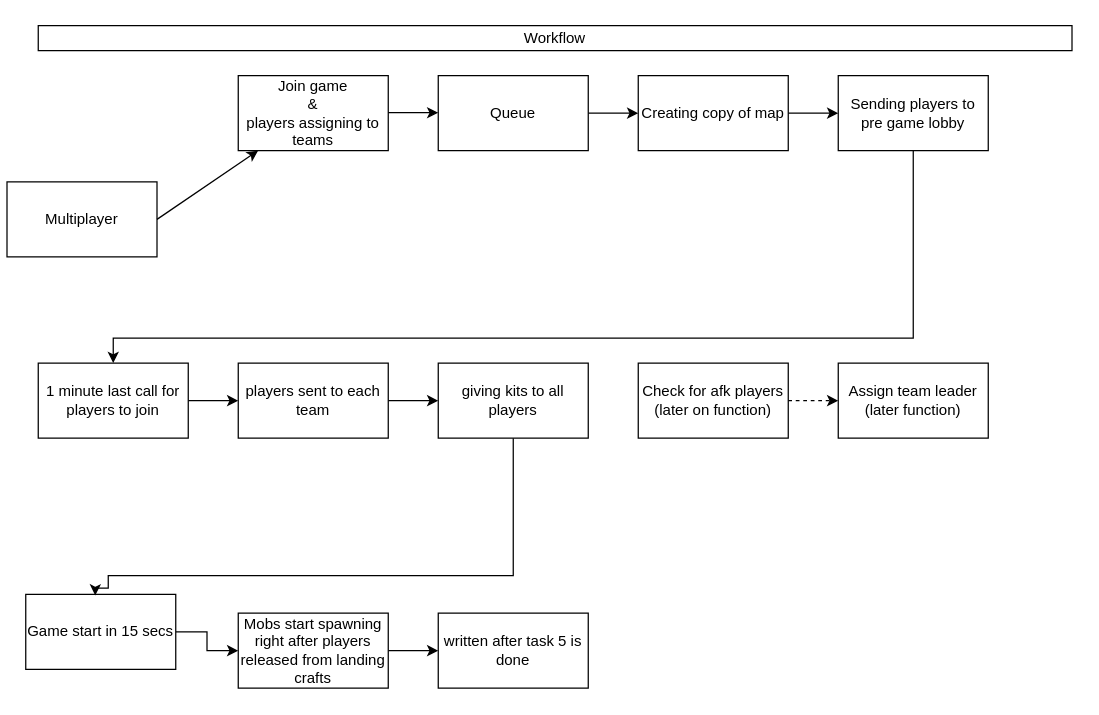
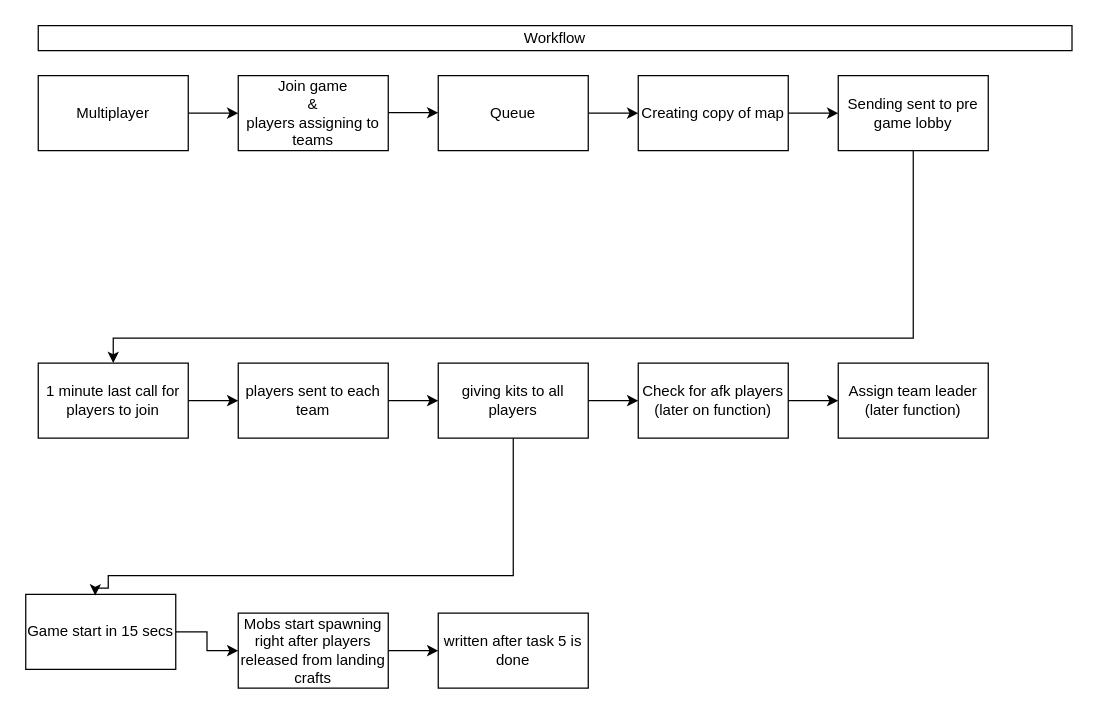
node "Sending players to pre game lobby": label "Sending players to pre game lobby" -> "Sending sent to pre game lobby"
node "Multiplayer": moved (82, 219) -> (113, 113)
edge "giving kits to all players" -> "Check for afk players (later on function)": added
edge "Check for afk players (later on function)" -> "Assign team leader (later function)": style dashed -> solid
